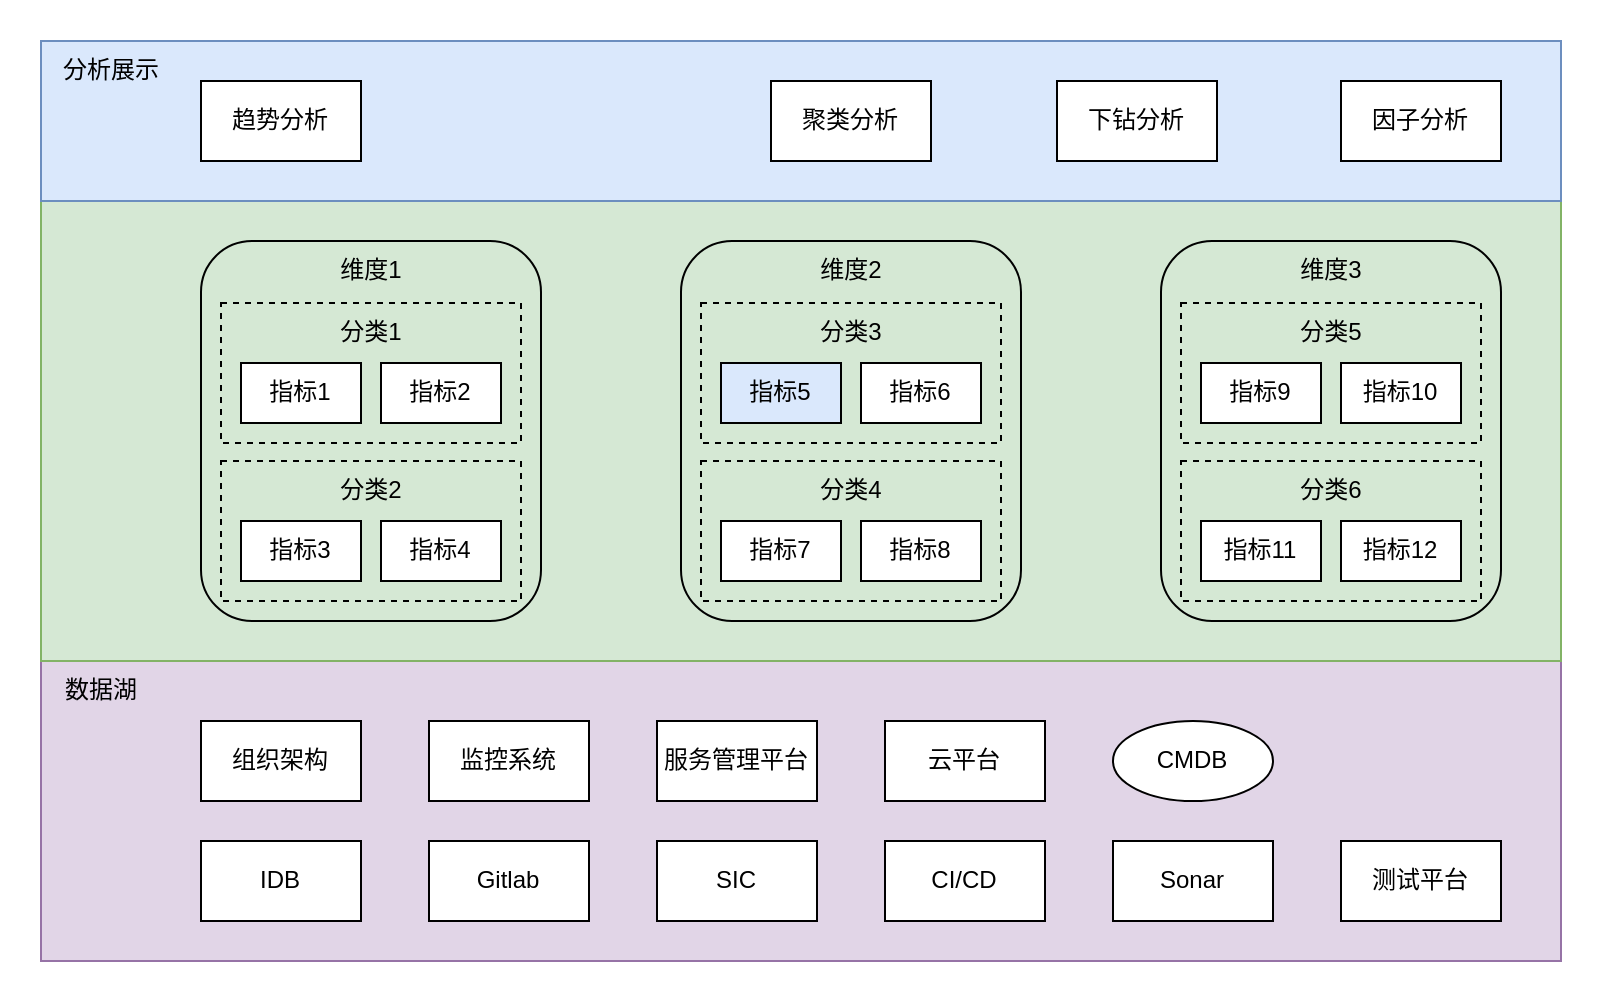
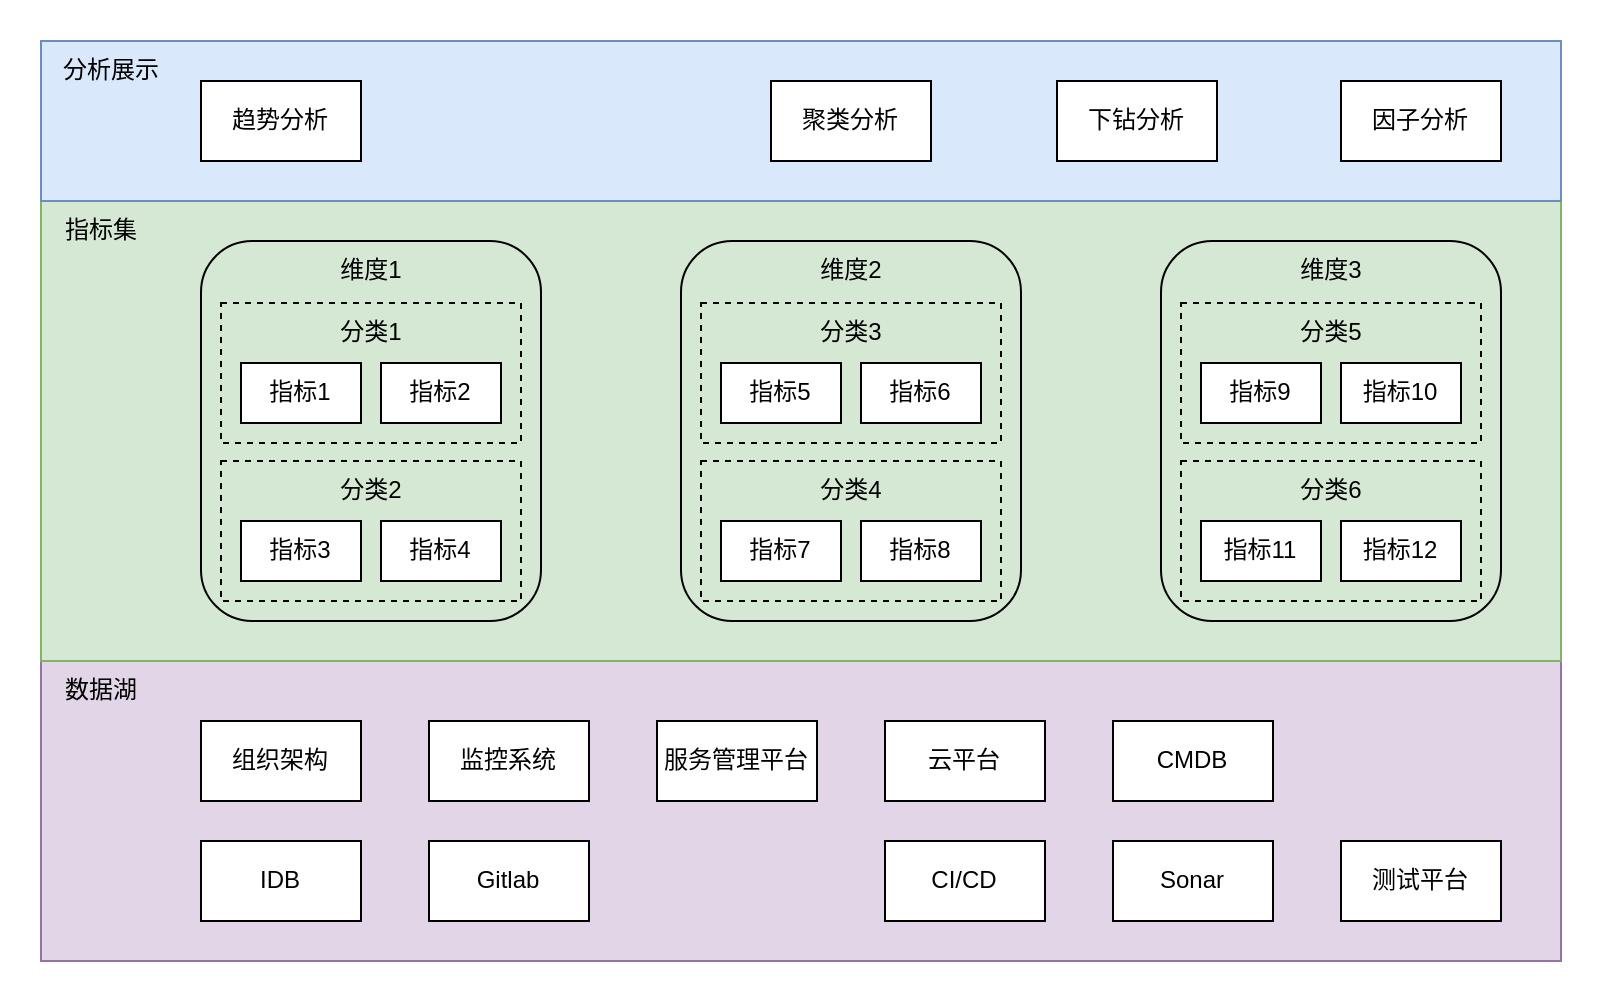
node "指标集": added
node "指标5": fillcolor #dae8fc -> #ffffff
node "CMDB": shape ellipse -> rectangle
node "SIC": removed
